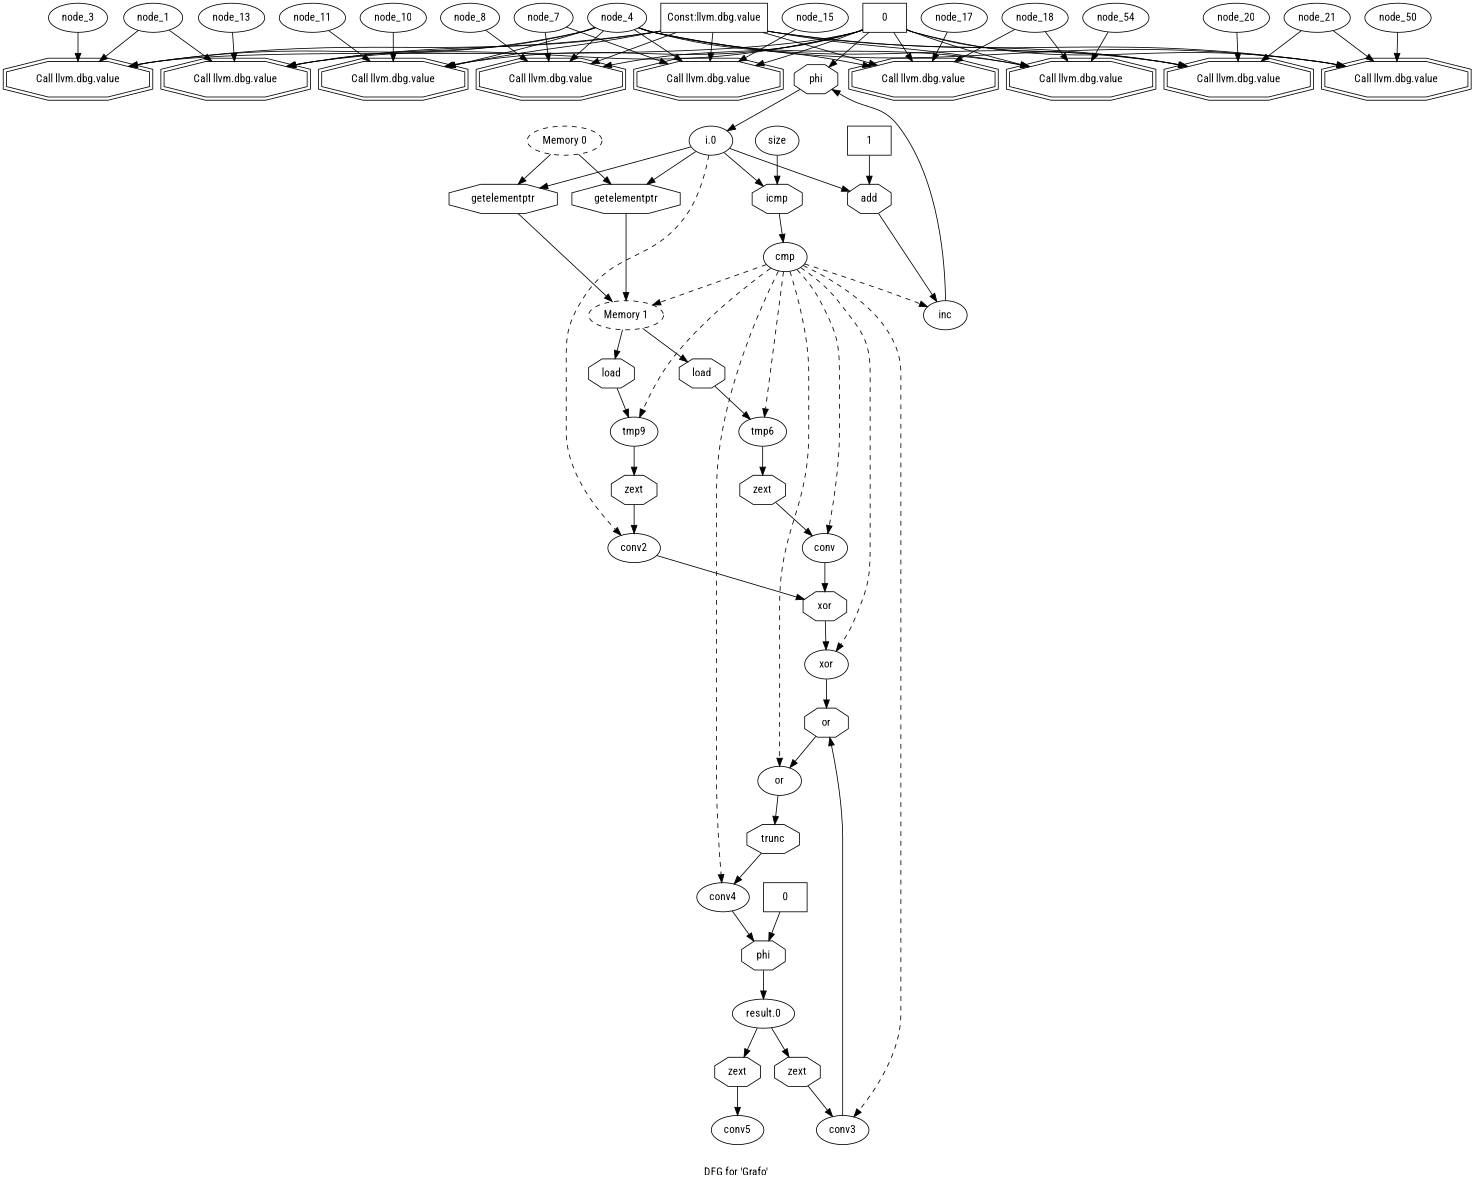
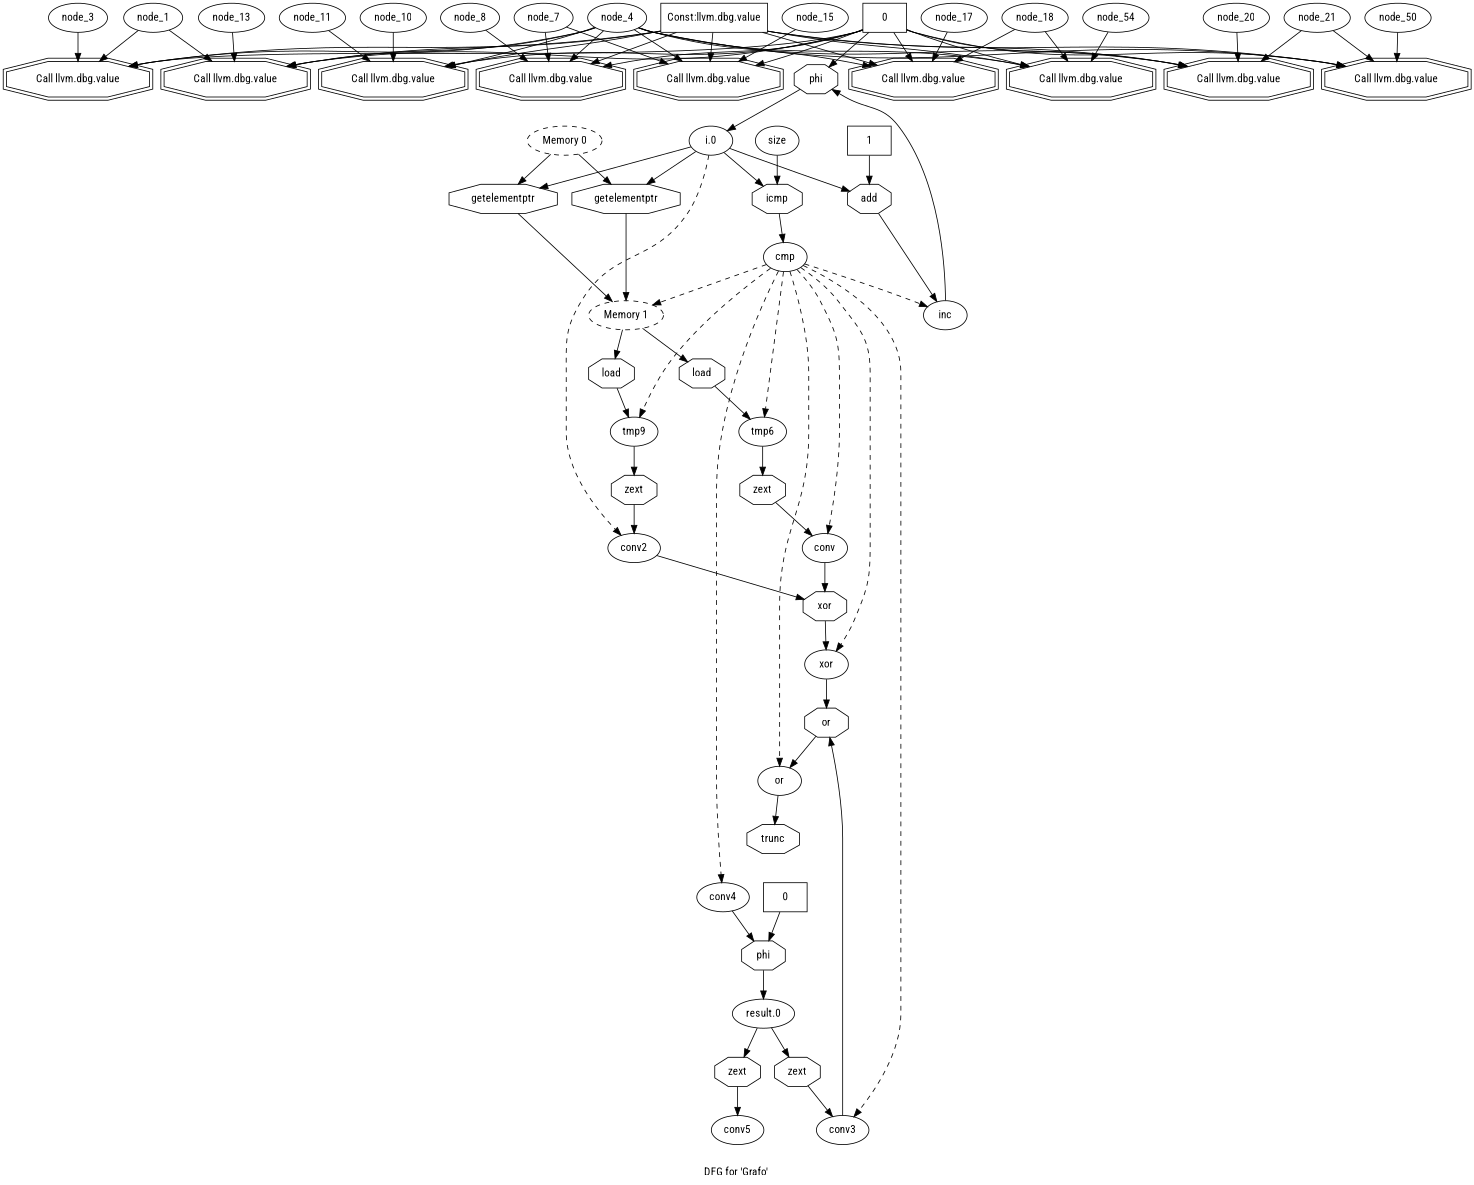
edge "trunc" -> "conv4": removed
